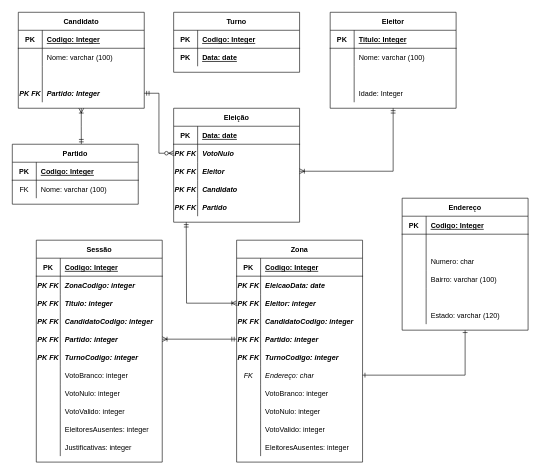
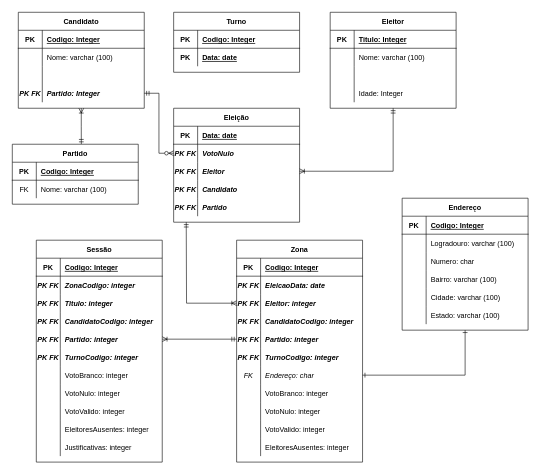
node "Logradouro: varchar (100)": added
node "Cidade: varchar (100)": added
node "Estado: varchar (120)": label "Estado: varchar (120)" -> "Estado: varchar (100)"
